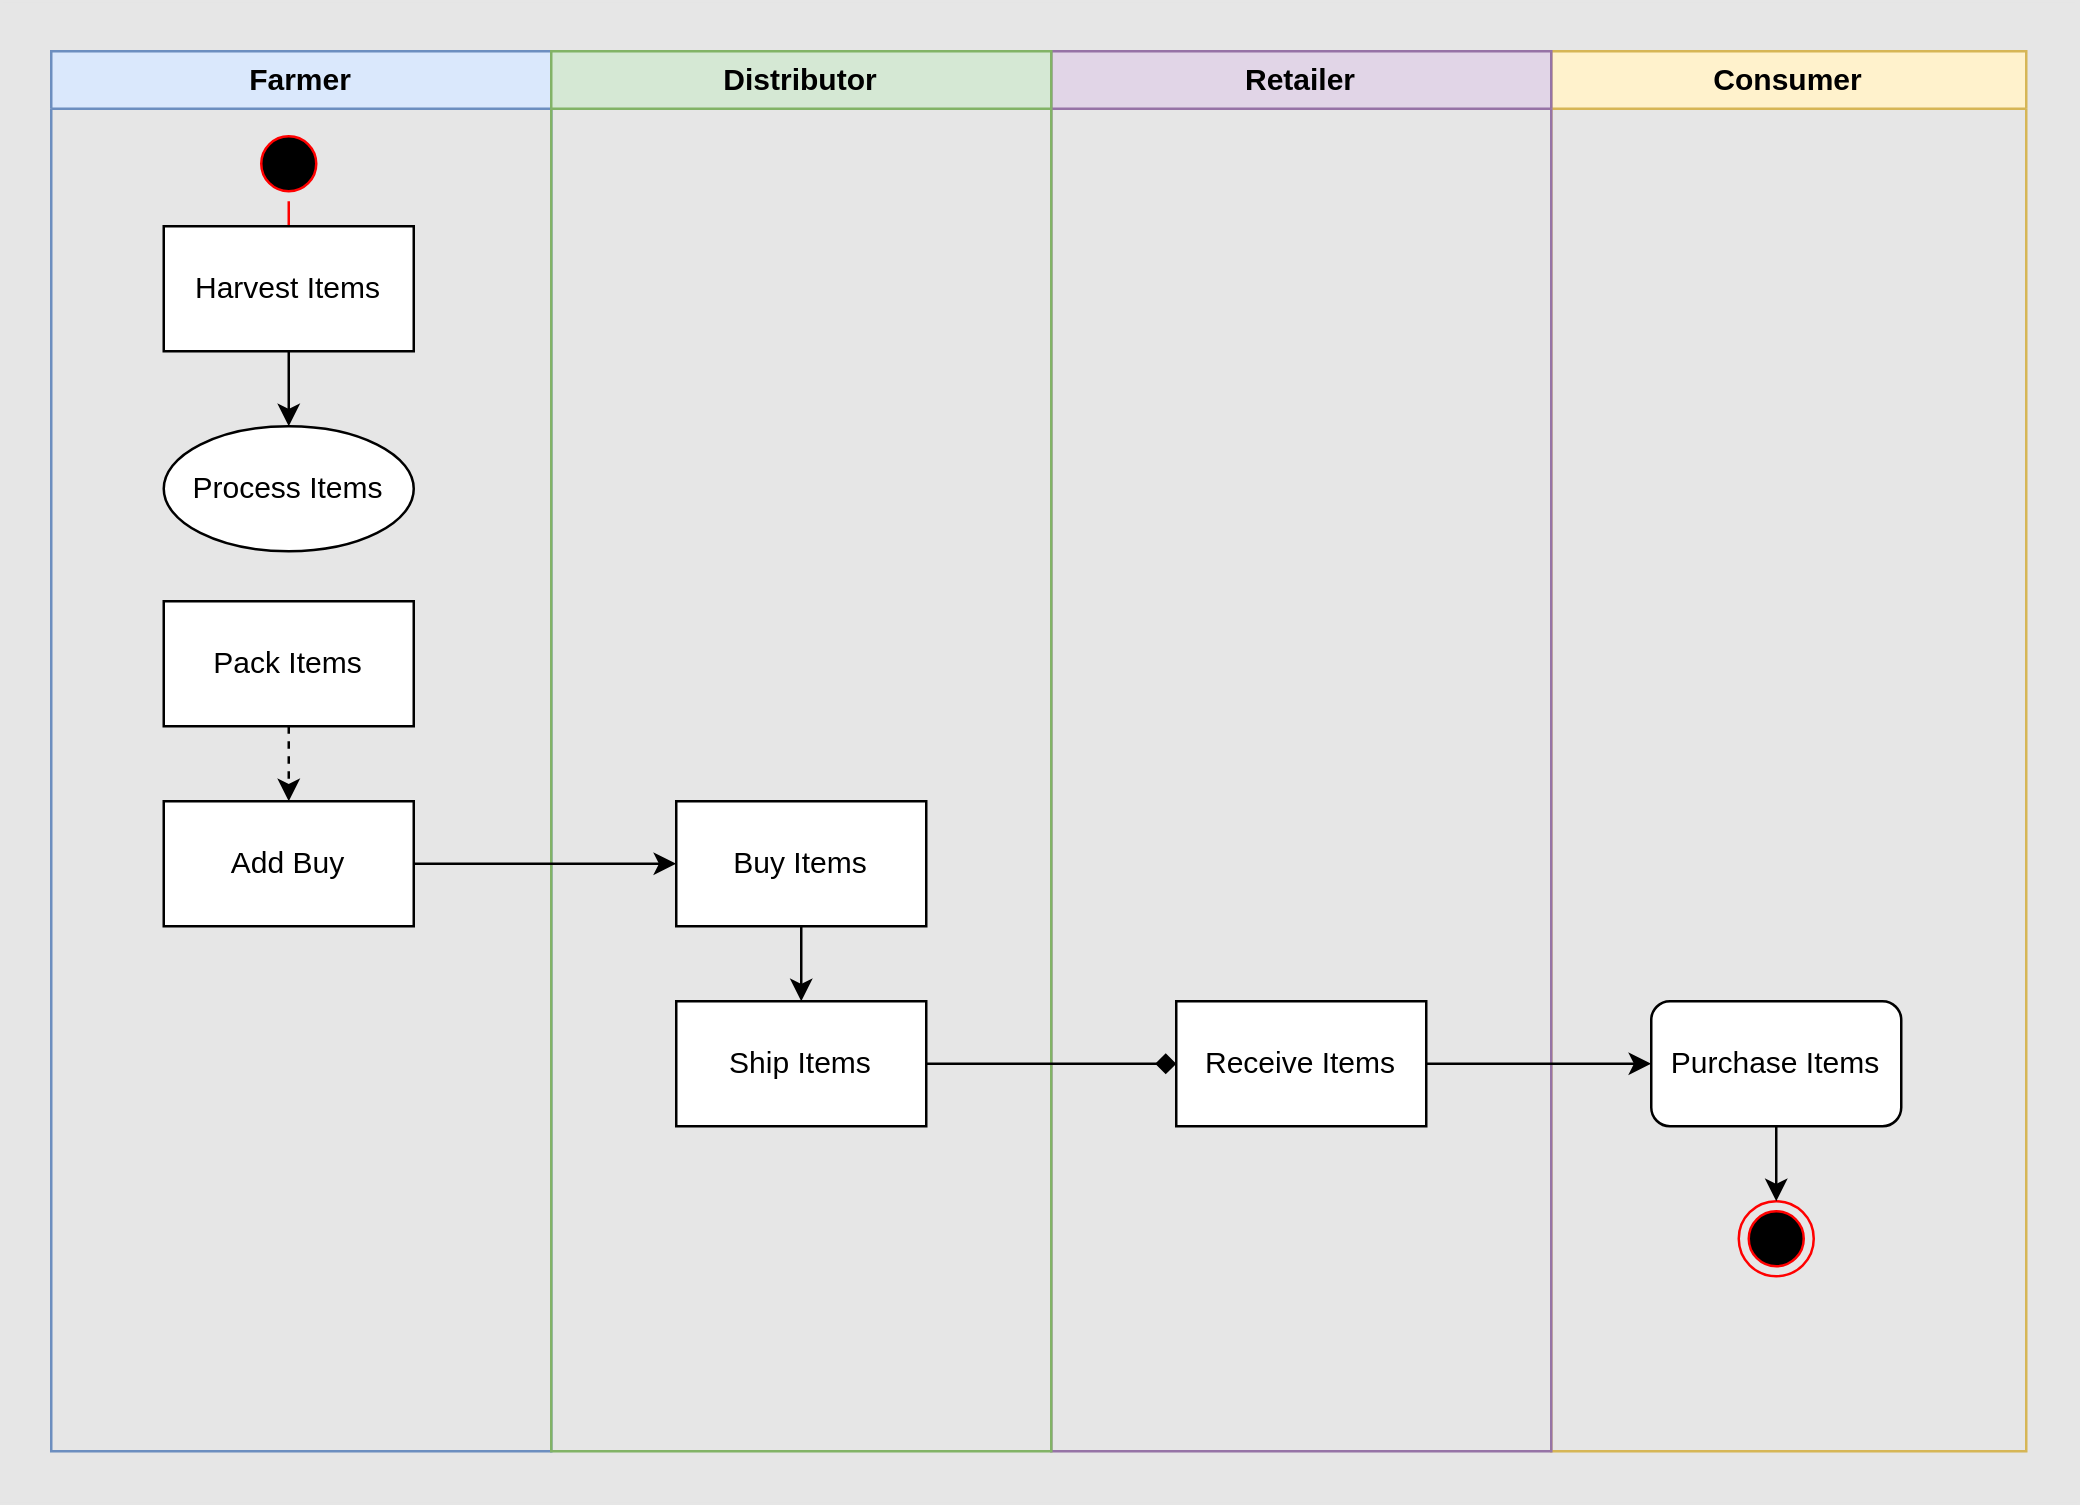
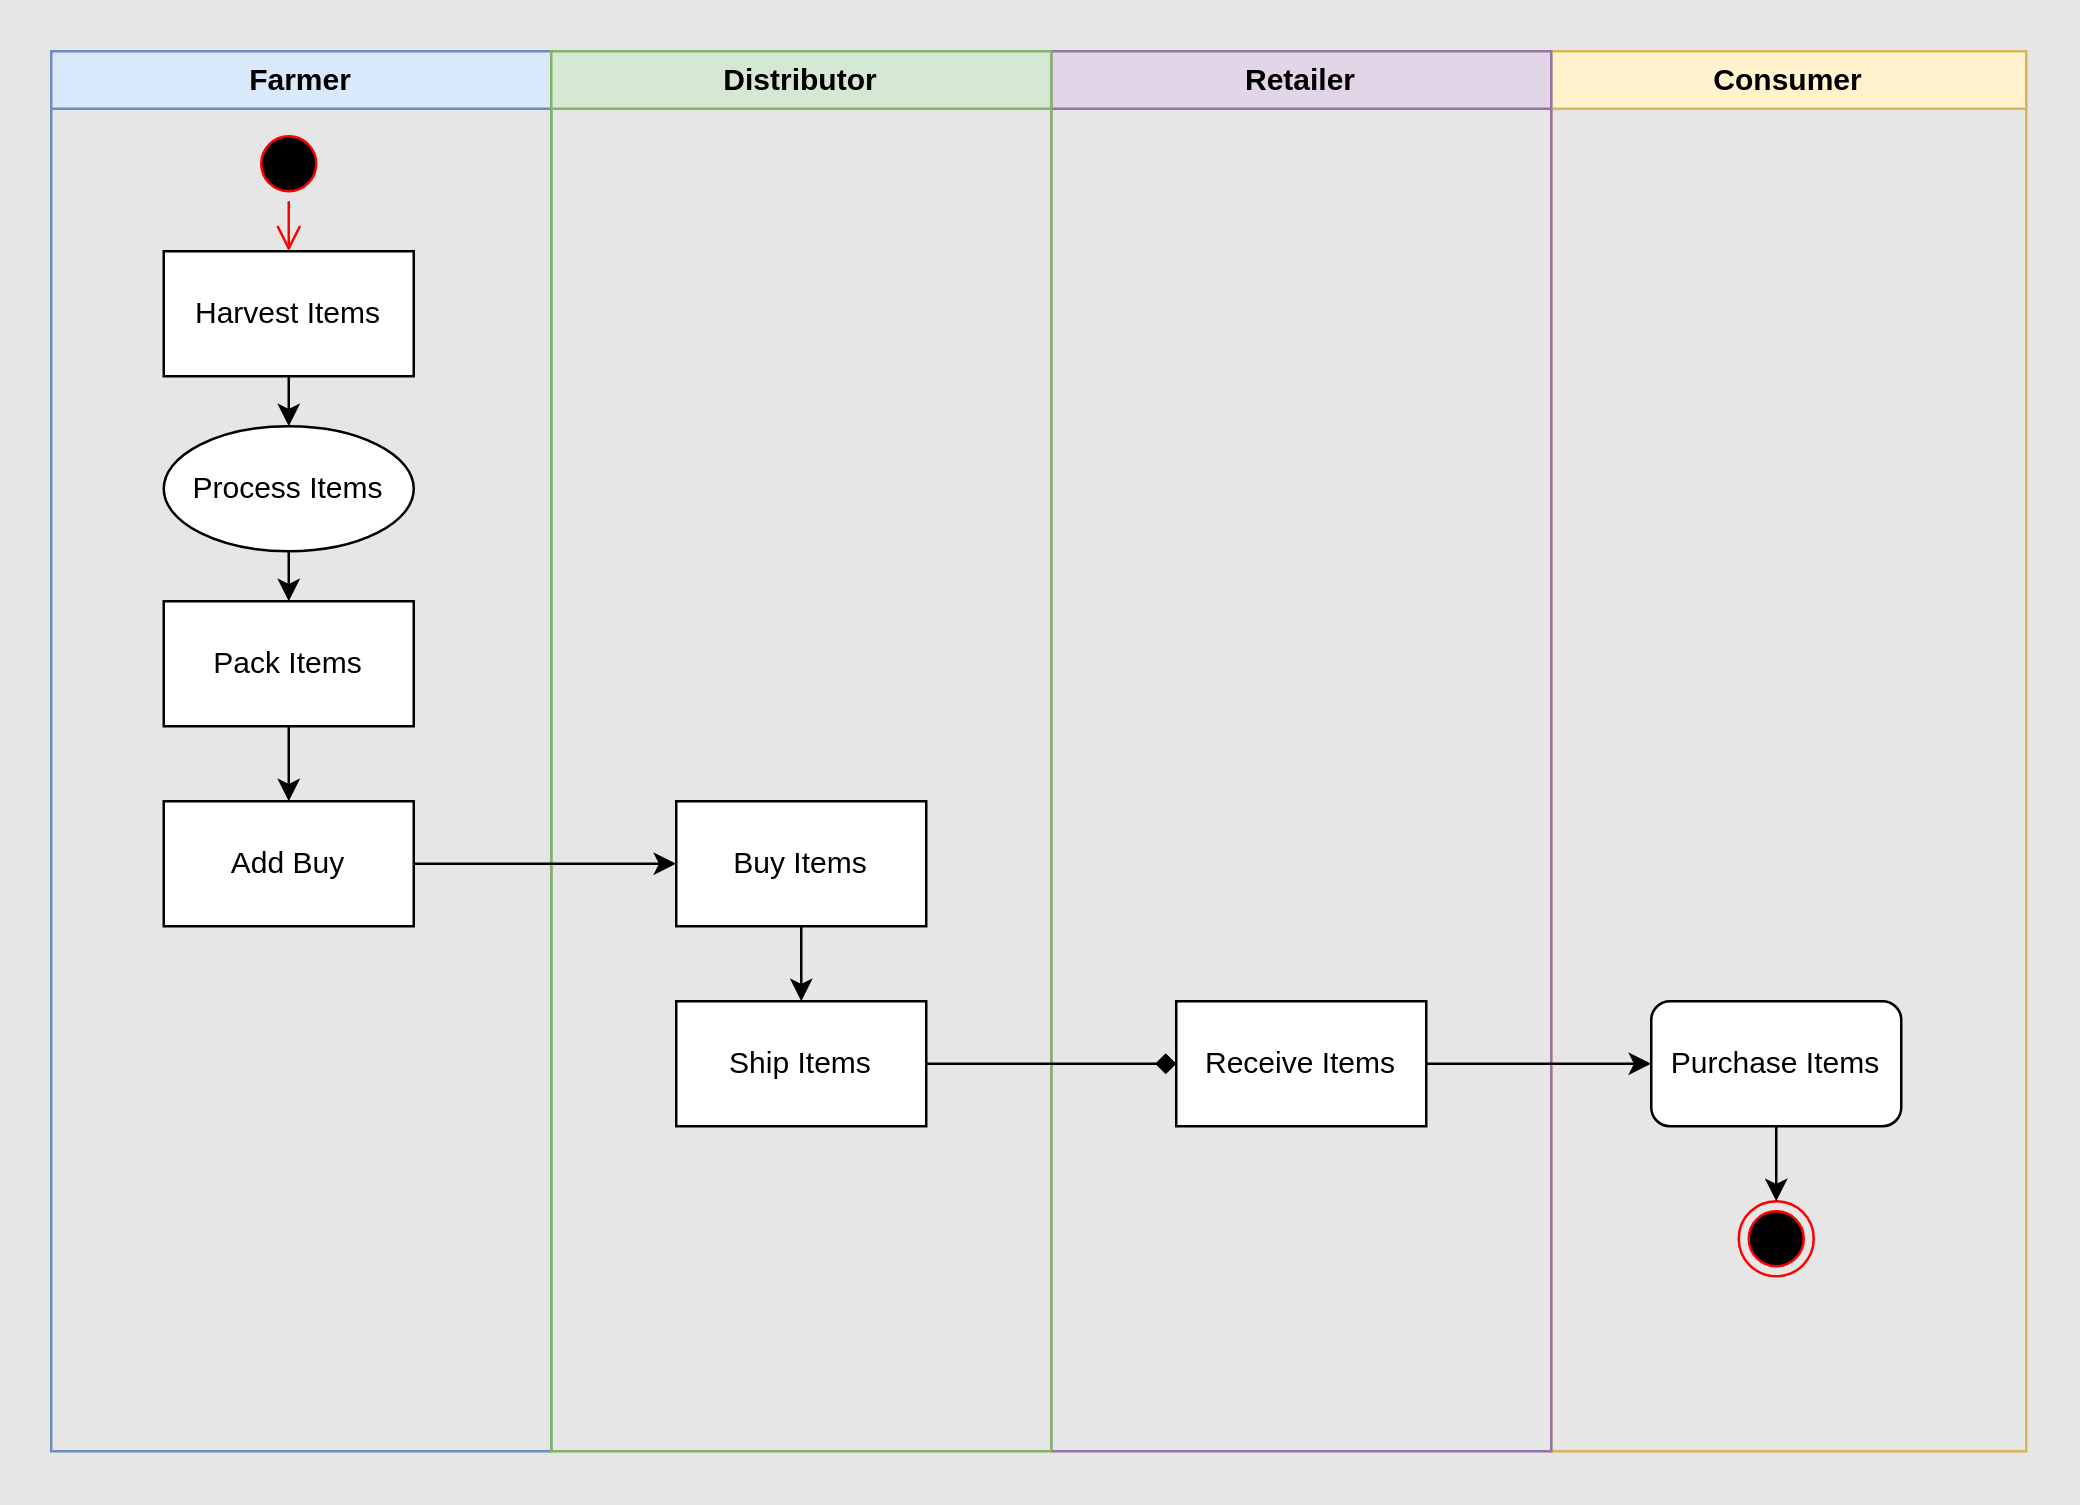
node "Harvest Items": moved (289, 289) -> (289, 314)
edge "Process Items" -> "Pack Items": added
edge "Pack Items" -> "Add Buy": style dashed -> solid
